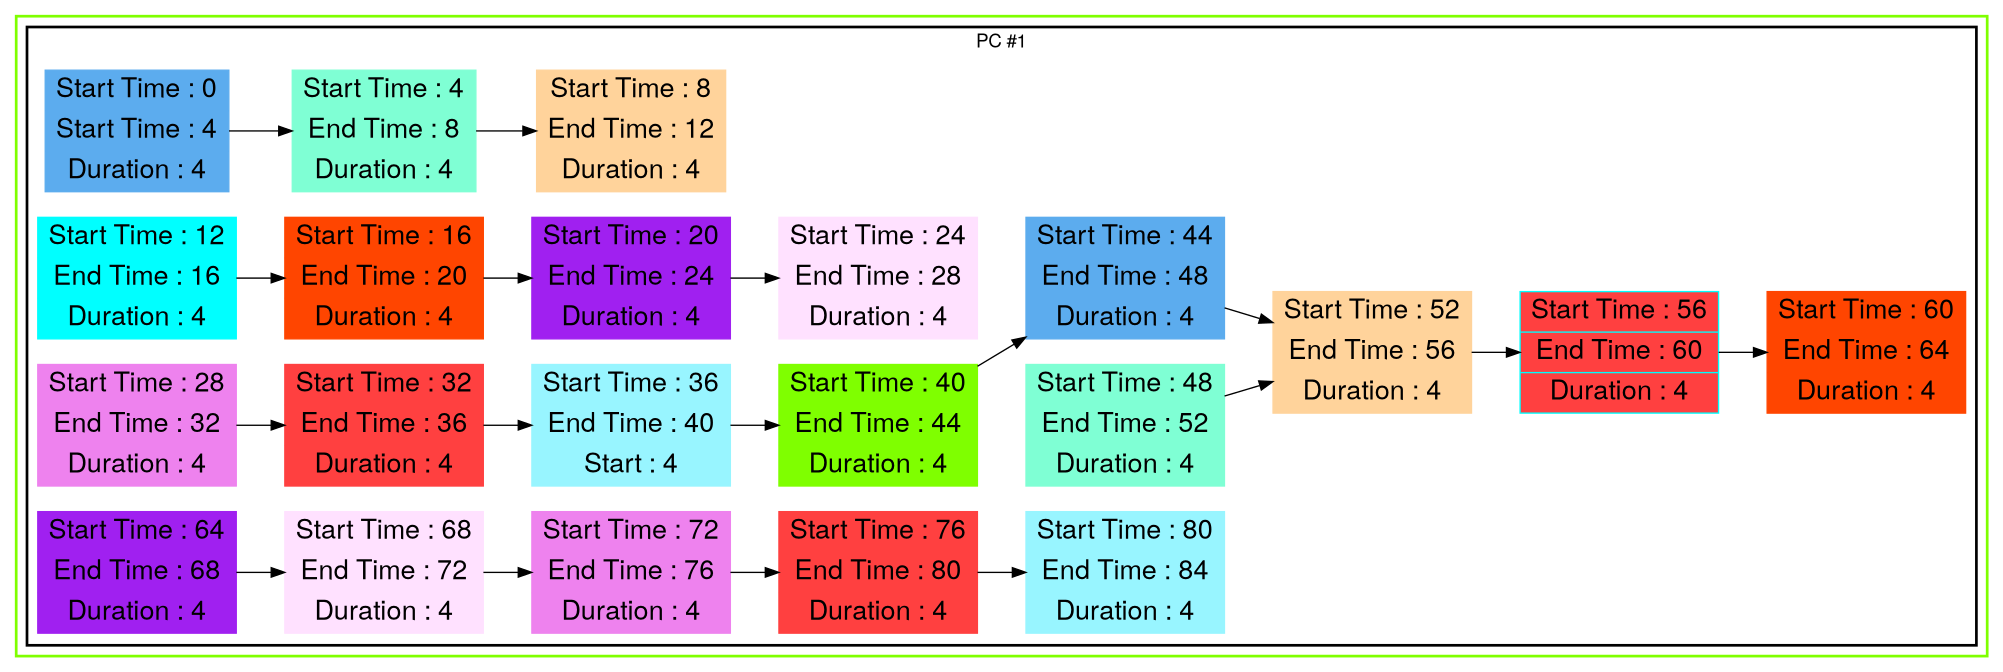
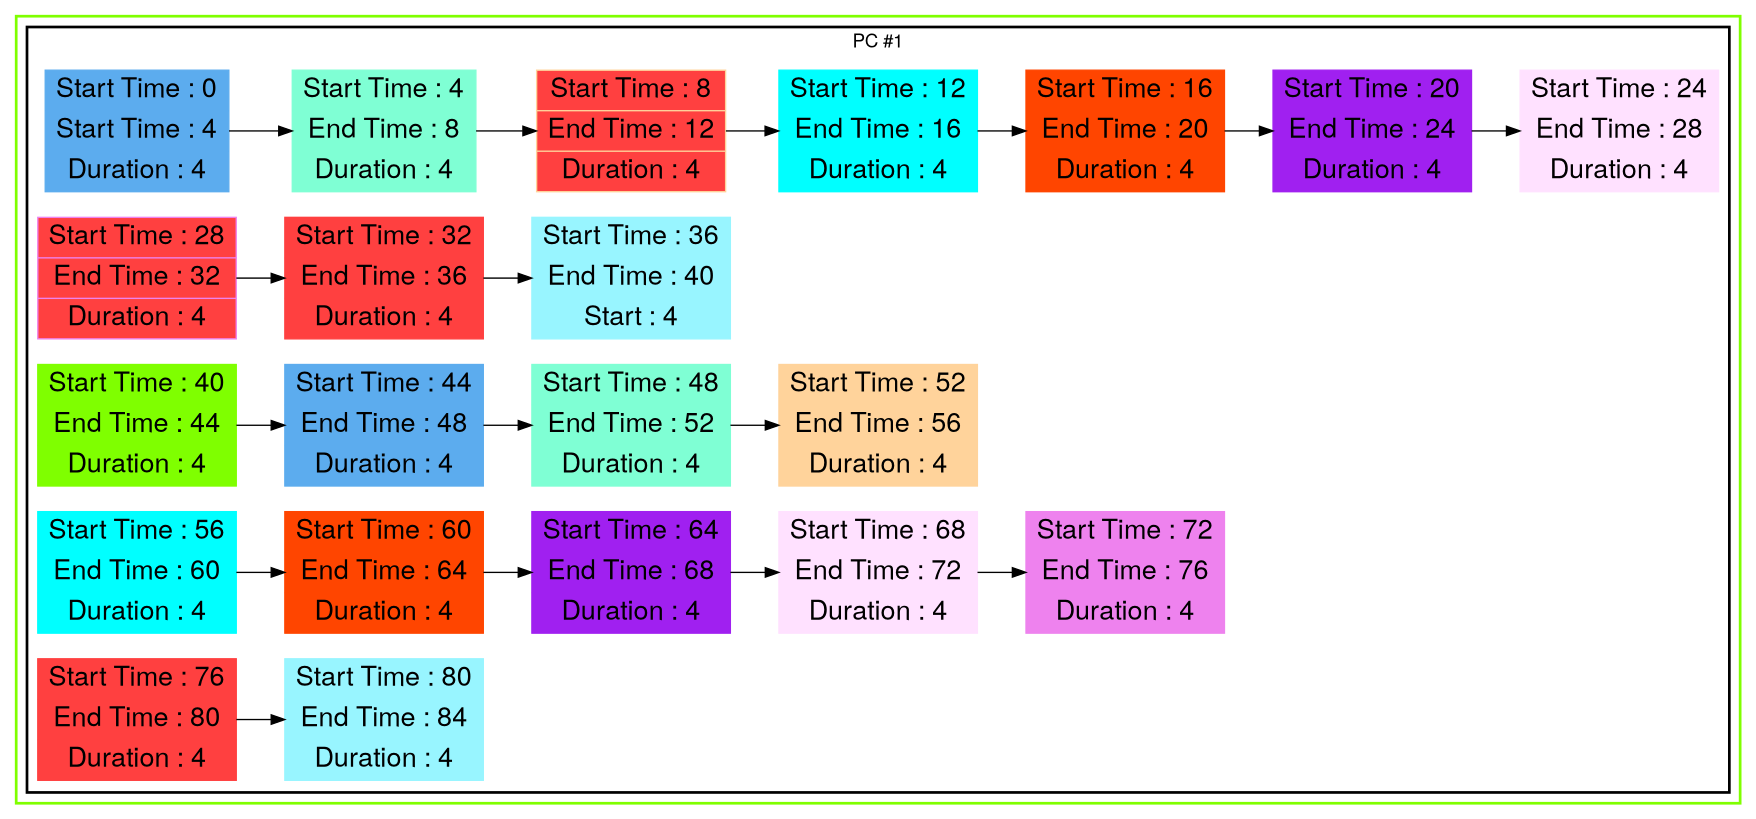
node "Start Time : 8": fillcolor burlywood1 -> brown1
edge "Start Time : 8" -> "Start Time : 12": added
edge "Start Time : 44" -> "Start Time : 52": now "Start Time : 44" -> "Start Time : 48"
edge "Start Time : 52" -> "Start Time : 56": removed
node "Start Time : 56": fillcolor brown1 -> aqua
node "Start Time : 28": fillcolor violet -> brown1
edge "Start Time : 36" -> "Start Time : 40": removed
edge "Start Time : 60" -> "Start Time : 64": added
edge "Start Time : 72" -> "Start Time : 76": removed
